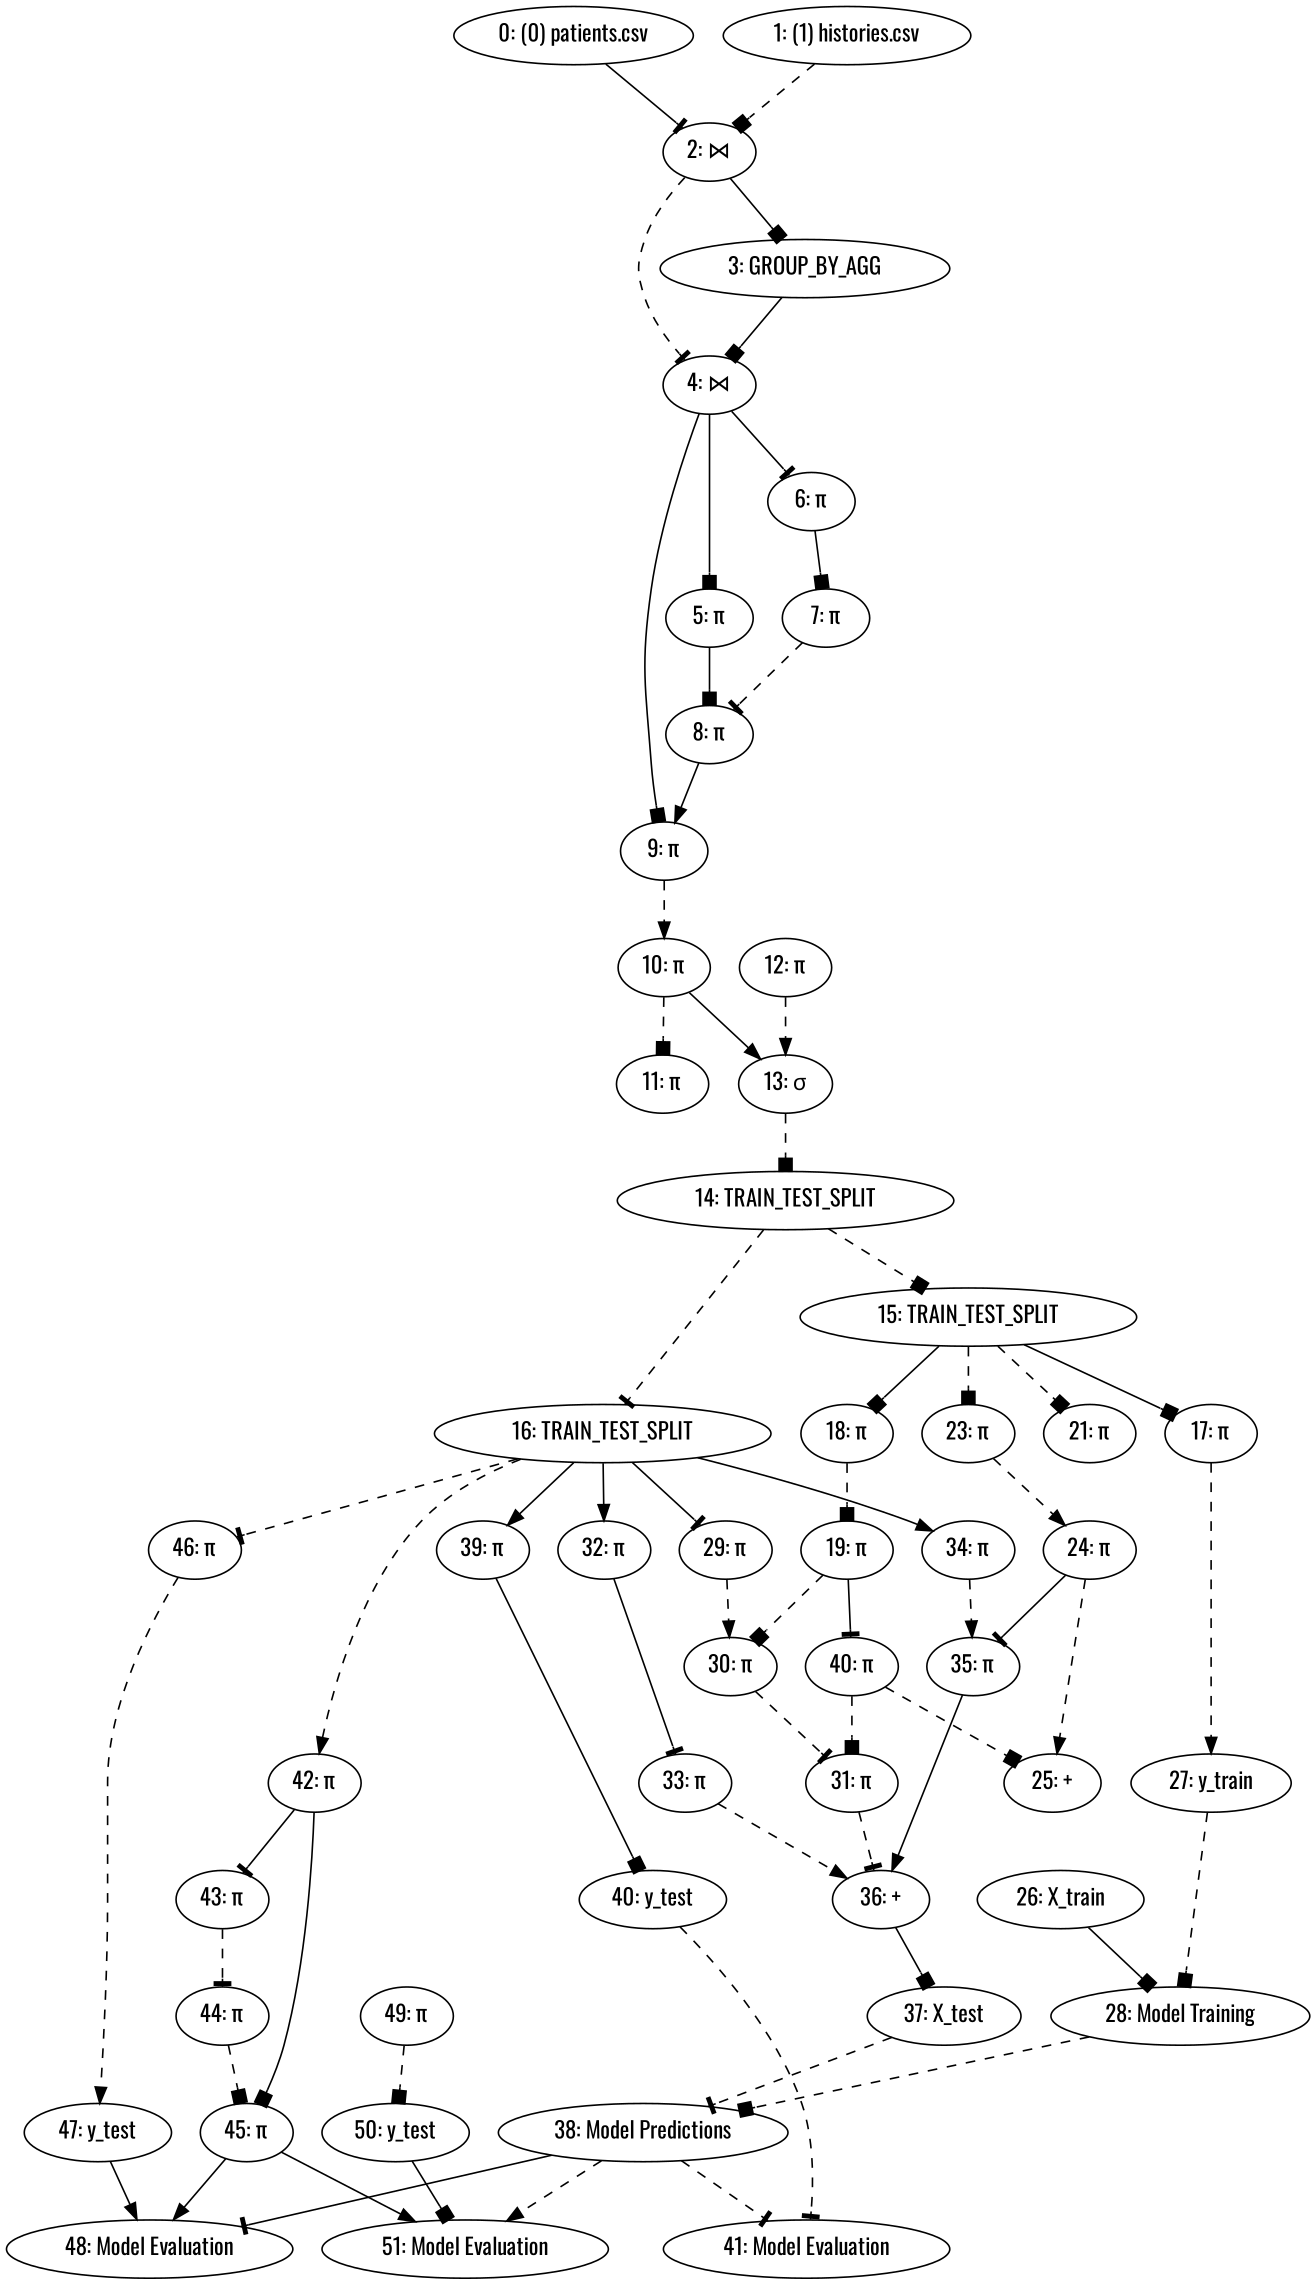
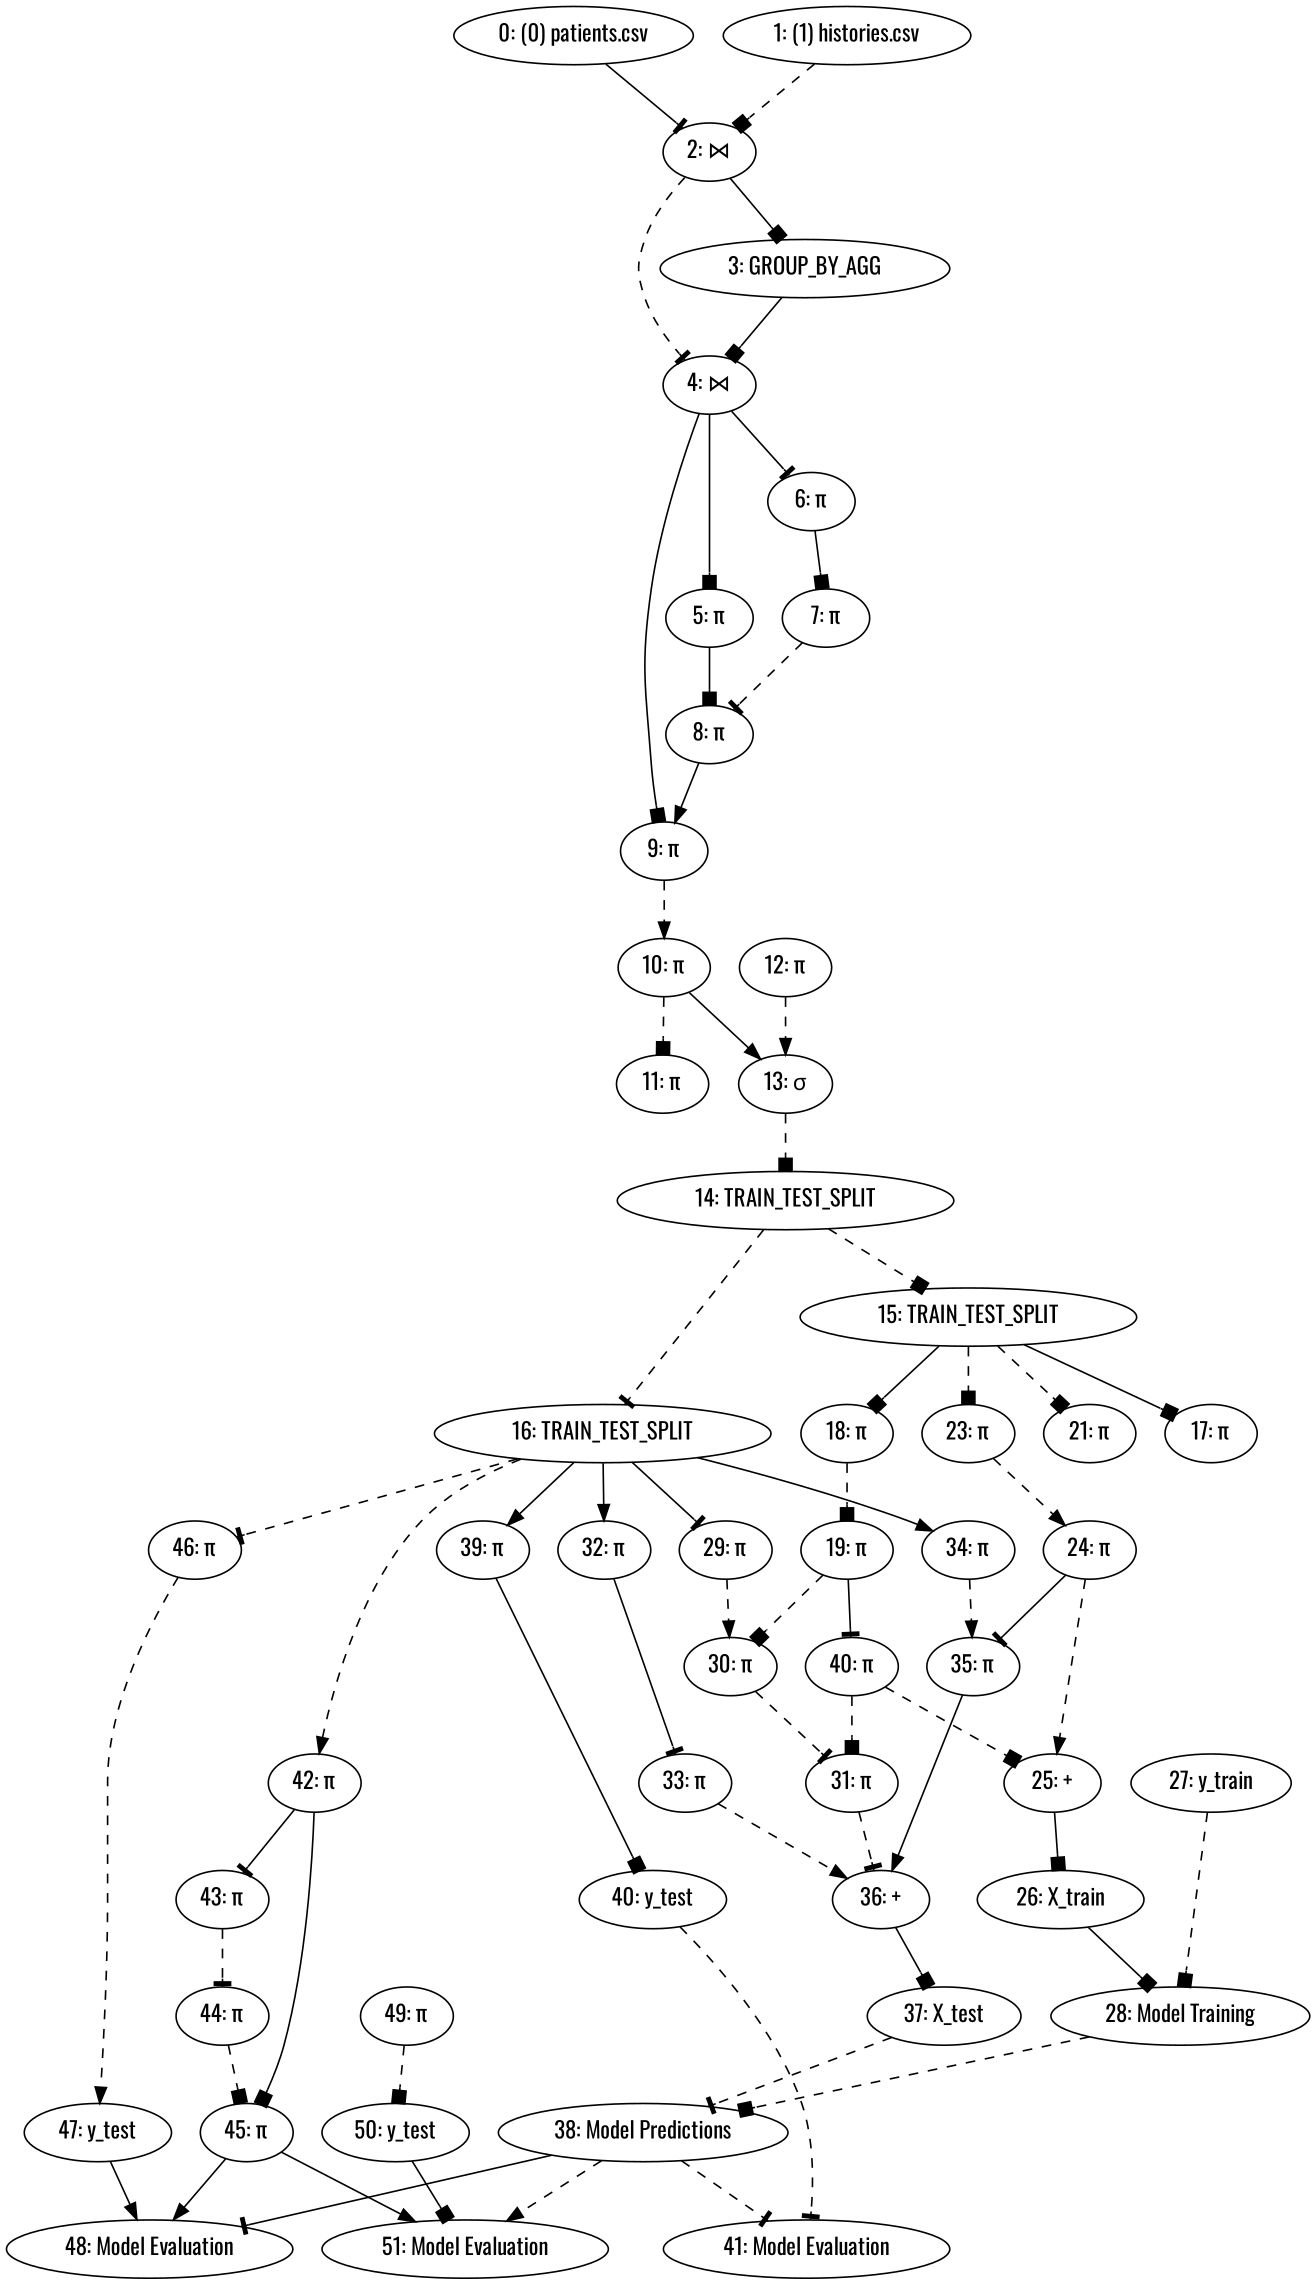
edge "17: π" -> "27: y_train": removed
edge "25: +" -> "26: X_train": added
